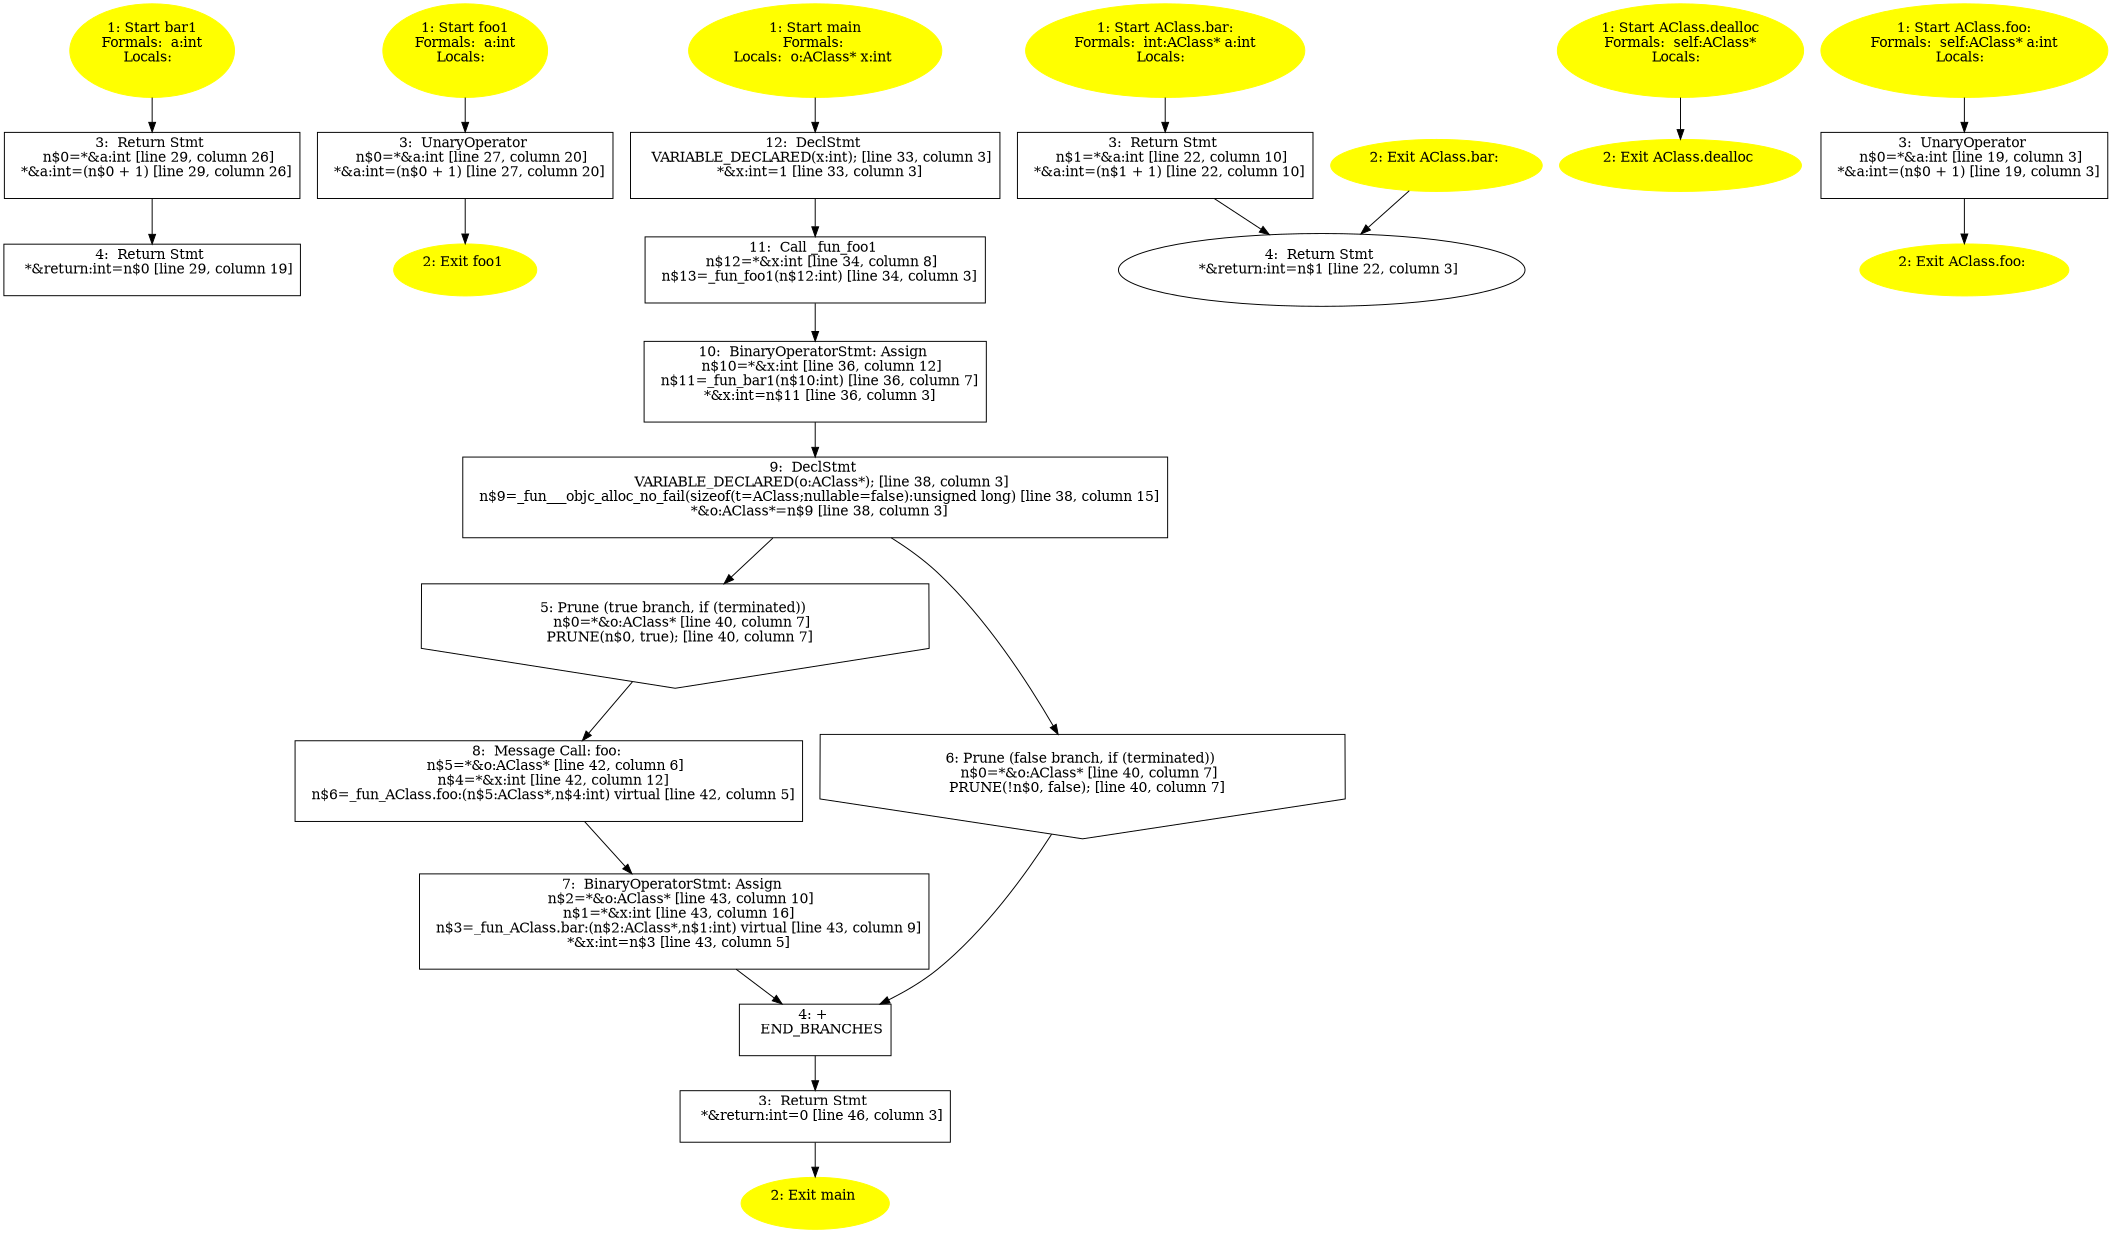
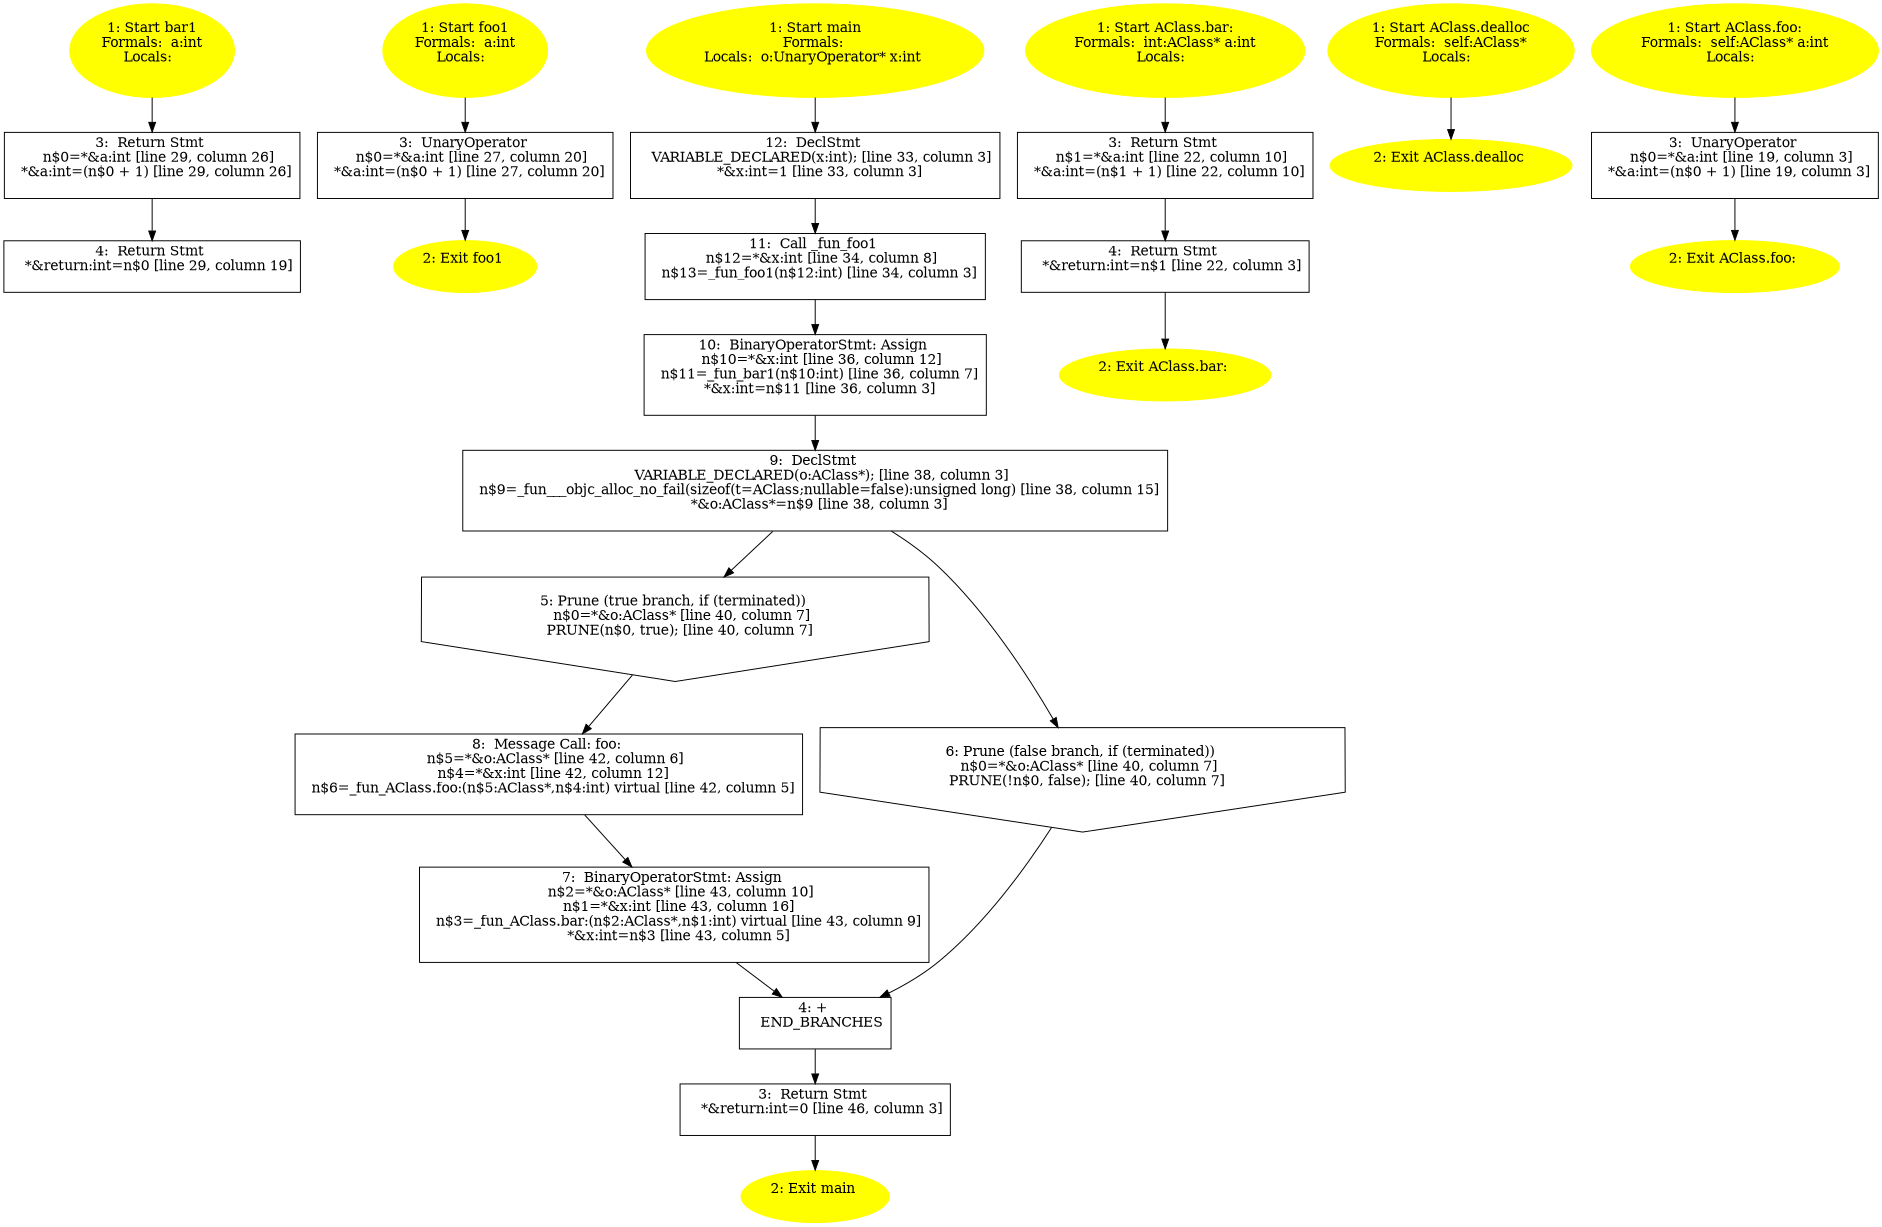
node "1: Start main Formals: Locals:  o:AClass* x:int": label "1: Start main Formals: Locals:  o:AClass* x:int" -> "1: Start main Formals: Locals:  o:UnaryOperator* x:int"
edge "2: Exit AClass.bar:" -> "4:  Return Stmt *&return:int=n$1 [line 22, column 3]": reversed
node "4:  Return Stmt *&return:int=n$1 [line 22, column 3]": shape ellipse -> box
